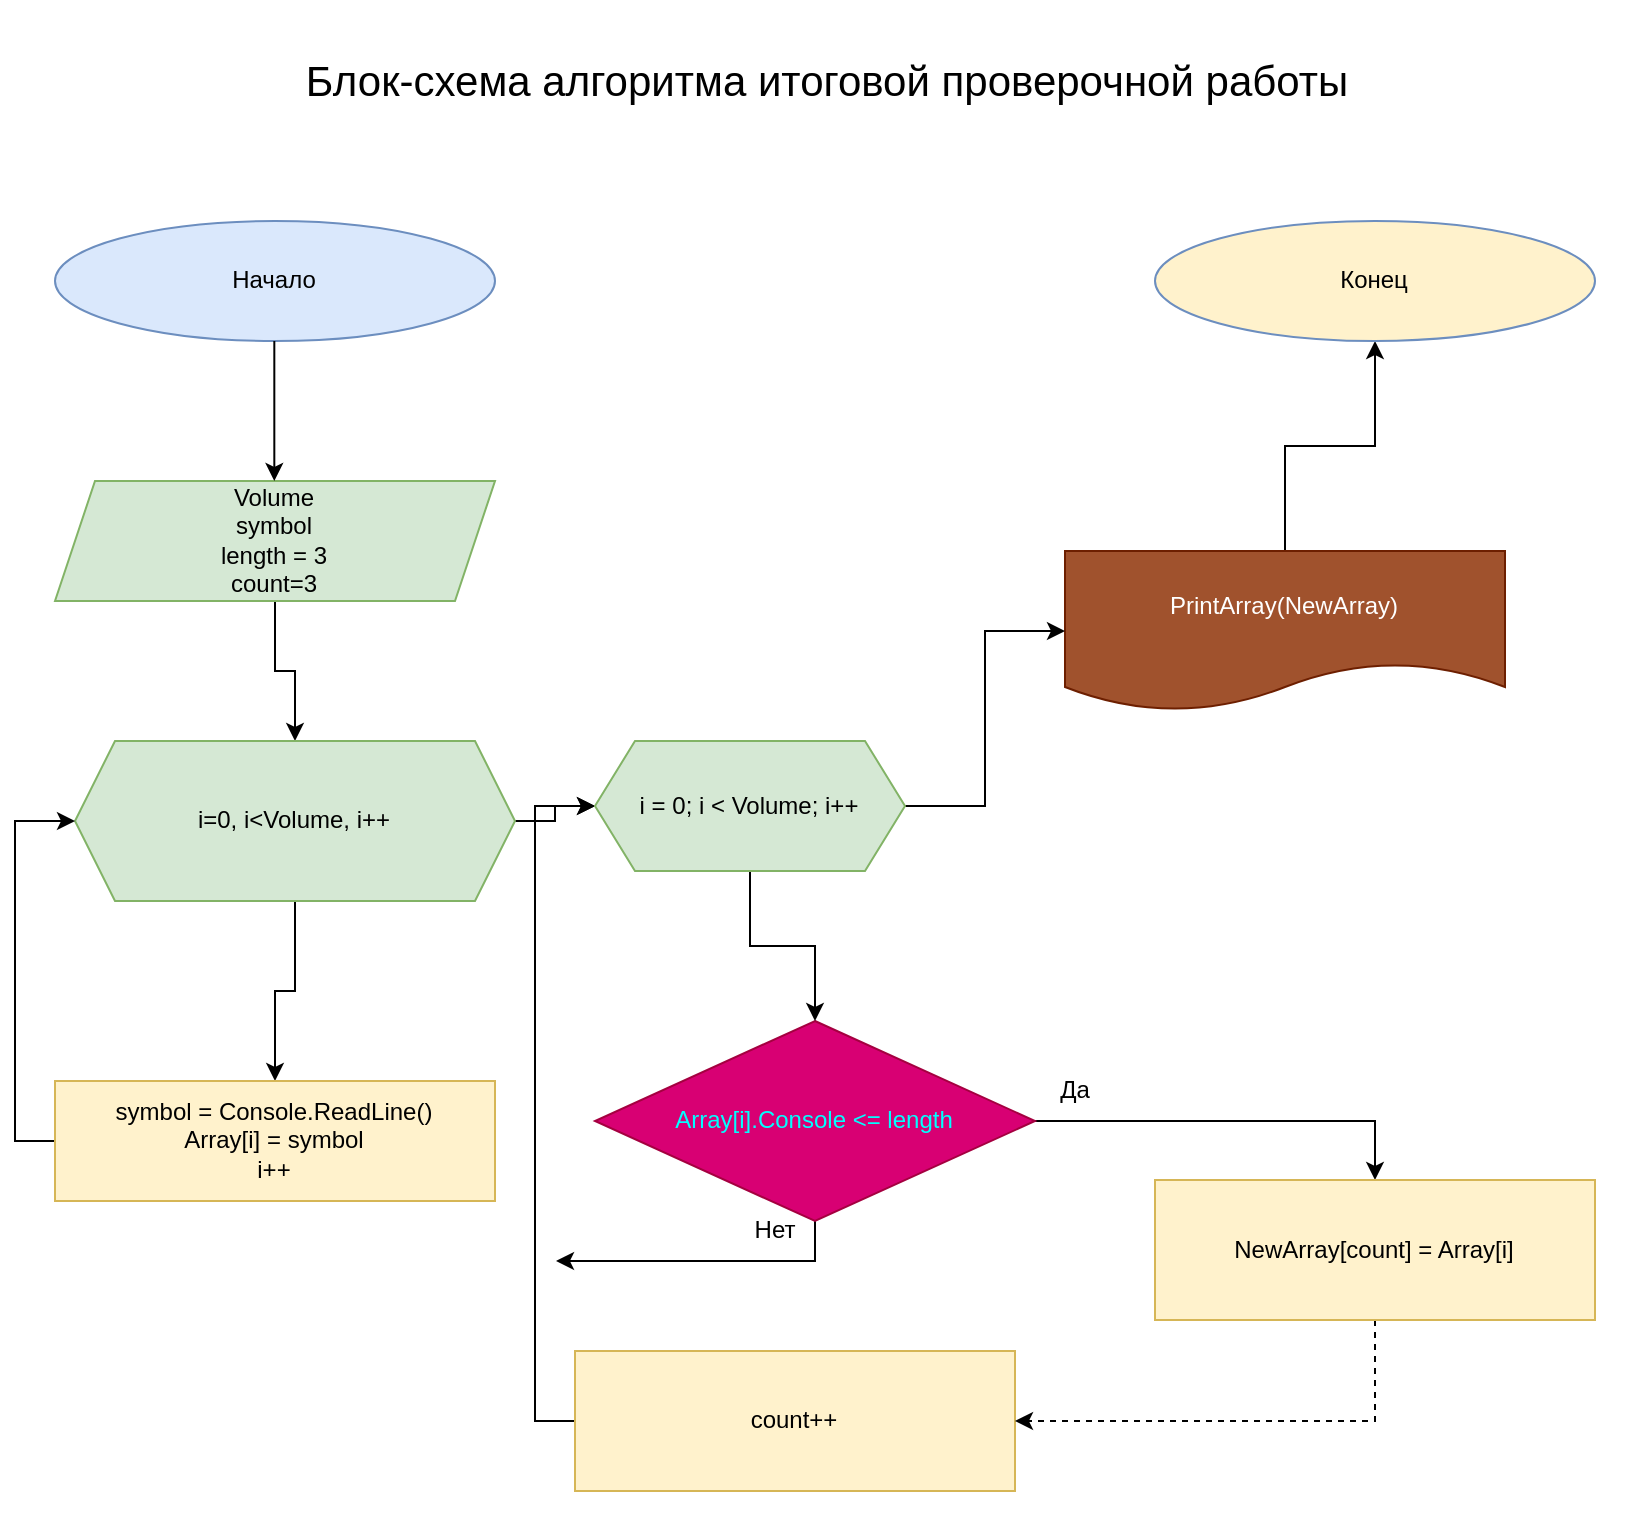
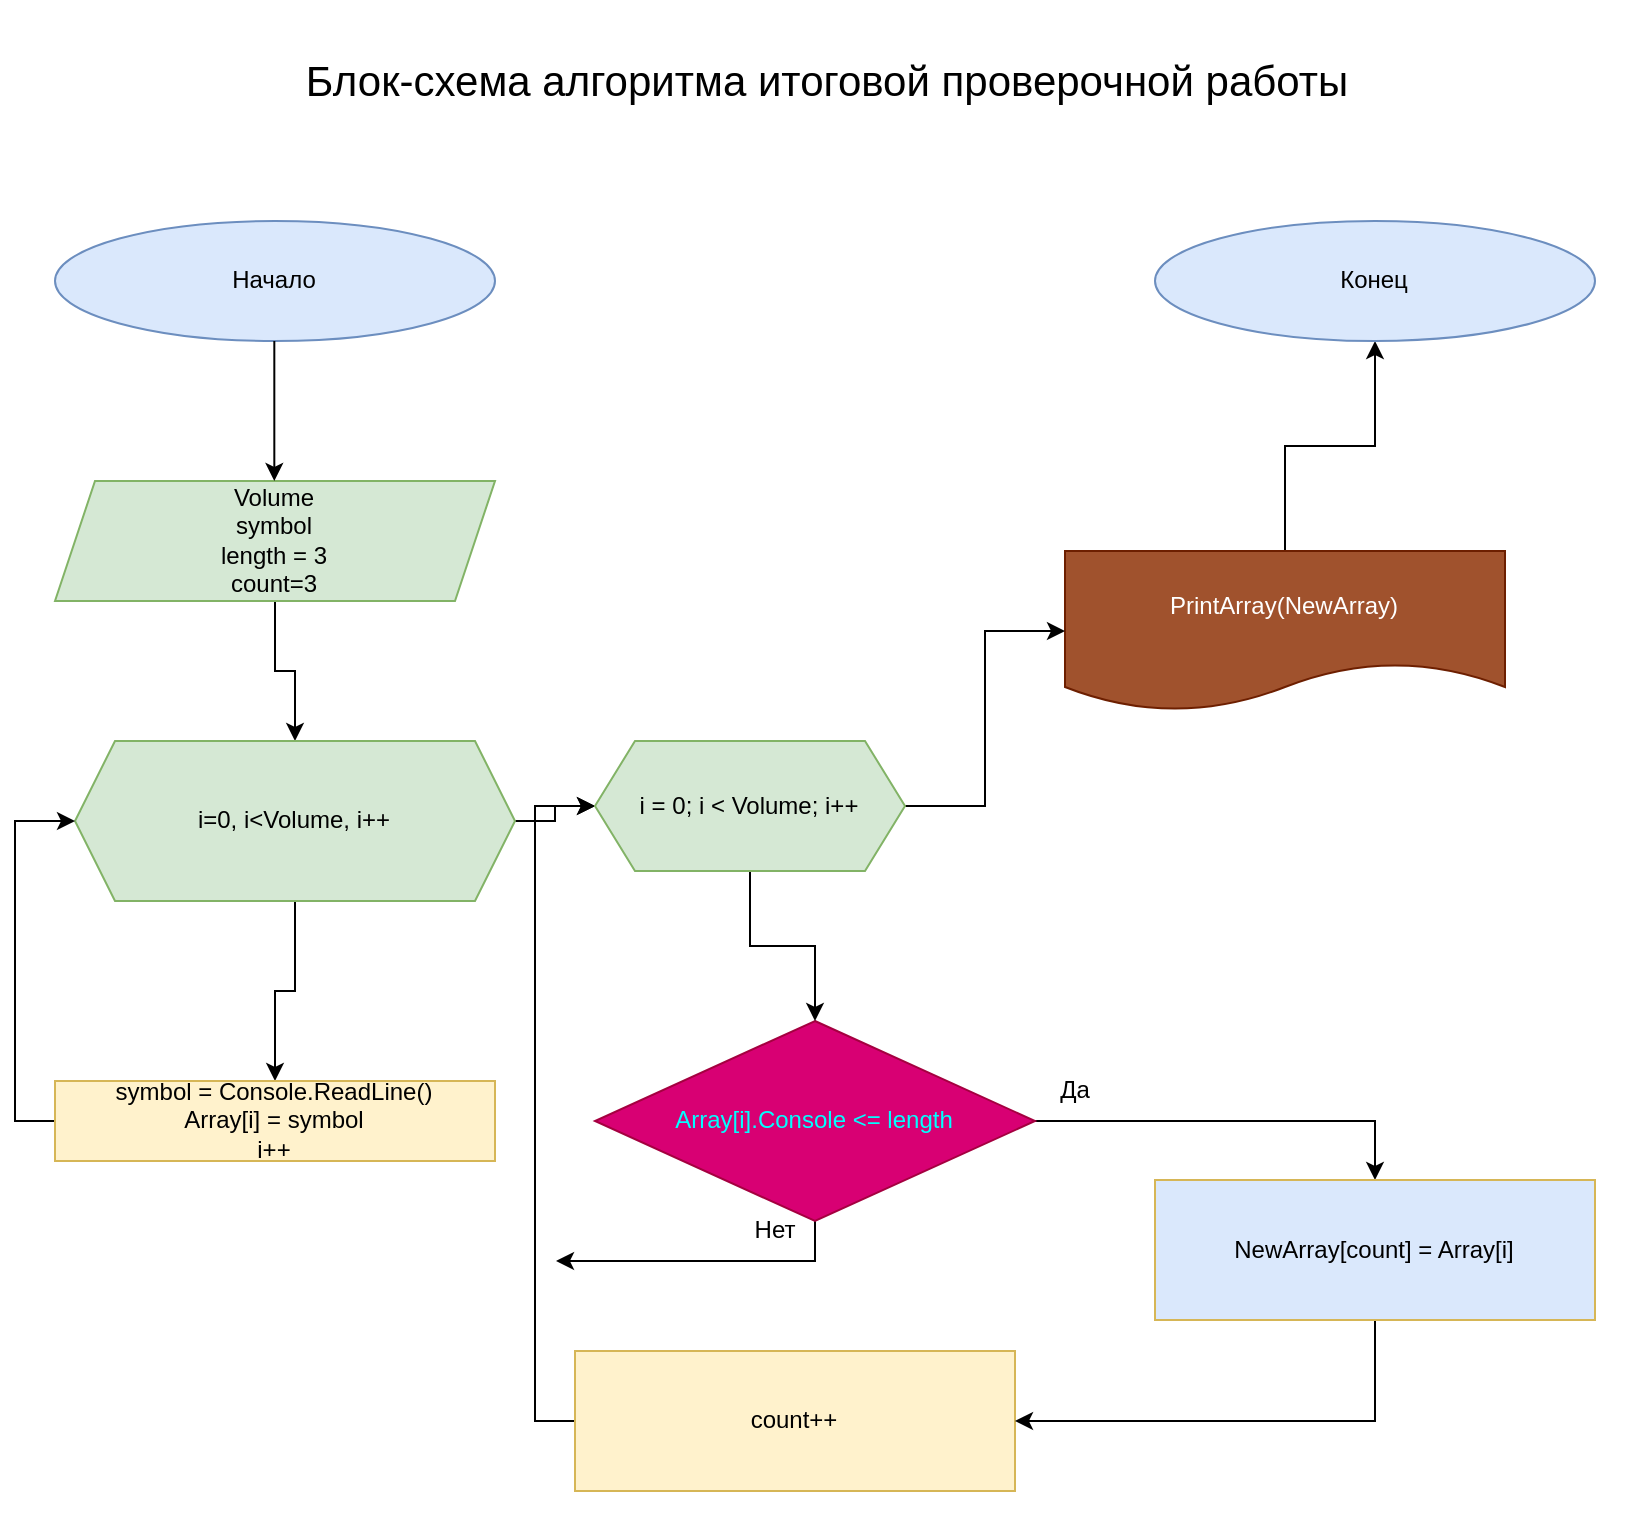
node "Конец": fillcolor #fff2cc -> #dae8fc
node "symbol = Console.ReadLine() Array[i] = symbol i++": size 440x120 -> 440x80
node "NewArray[count] = Array[i]": fillcolor #fff2cc -> #dae8fc
edge "NewArray[count] = Array[i]" -> "count++": style dashed -> solid
